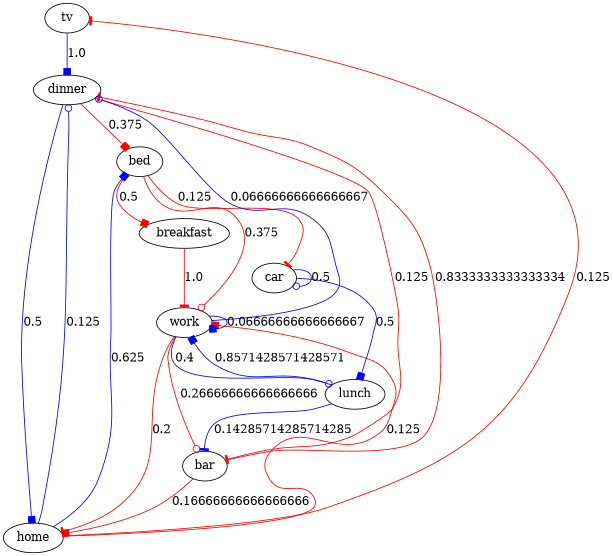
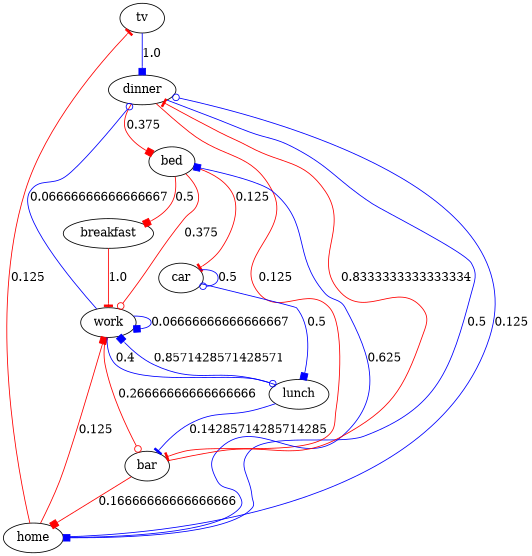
edge "work" -> "home": removed, label "0.2"
